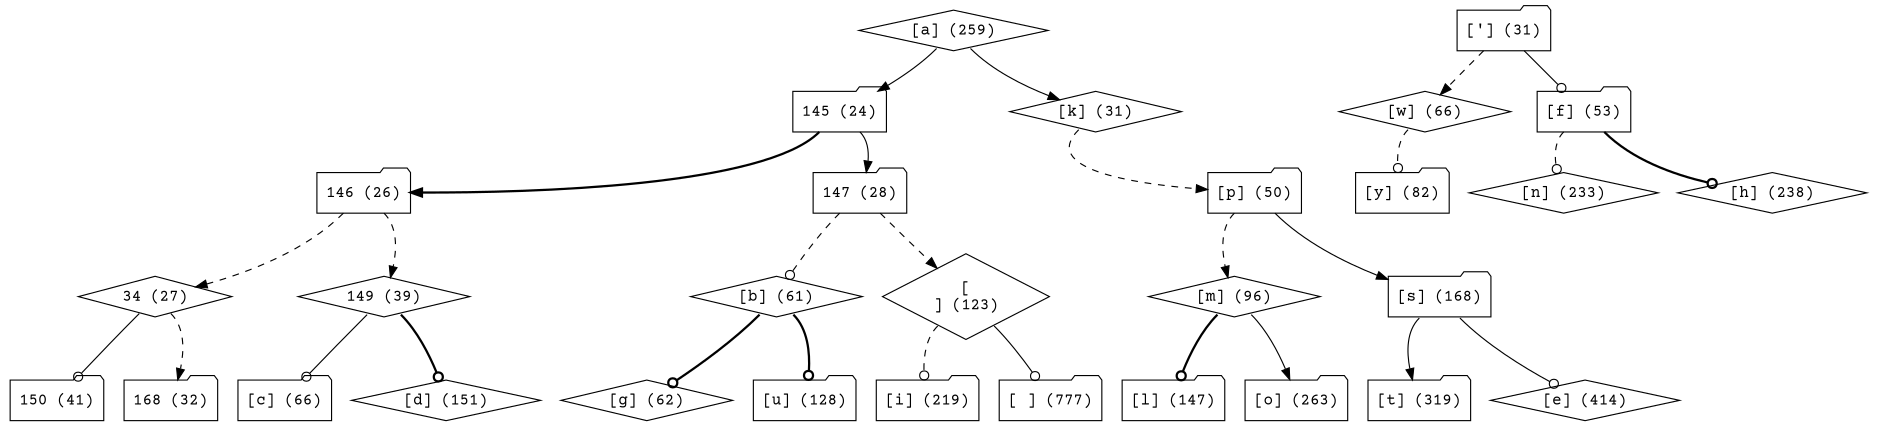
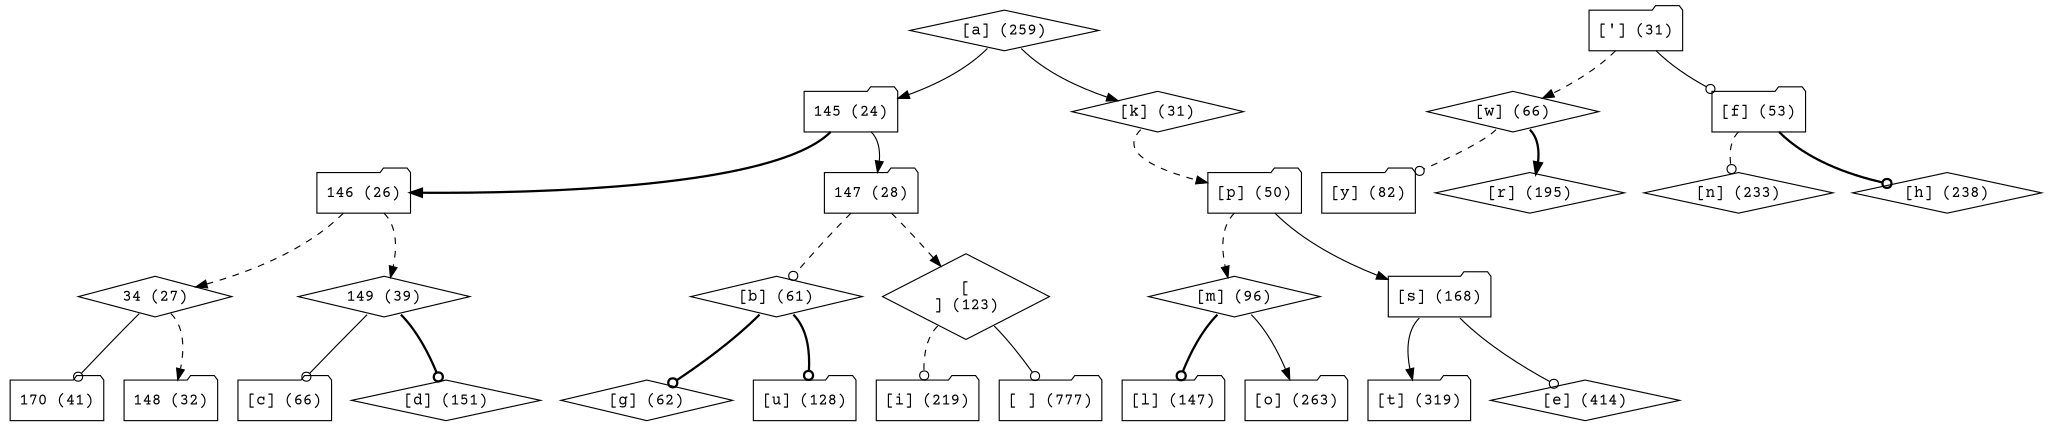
node "[r] (195)": added
node "150 (41)": label "150 (41)" -> "170 (41)"
node "168 (32)": label "168 (32)" -> "148 (32)"
